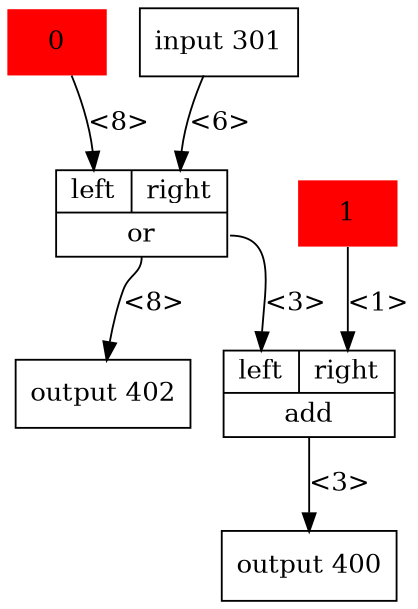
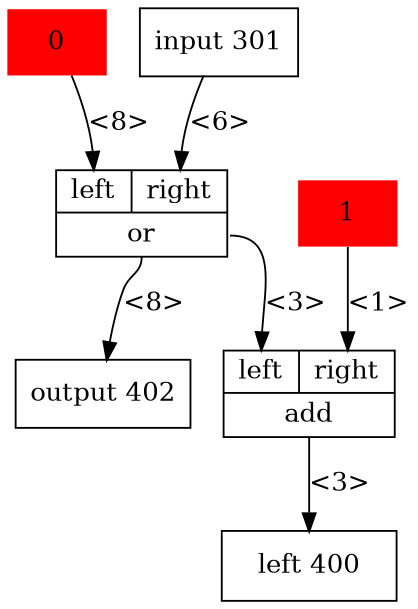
node "output 400": label "output 400" -> "left 400"
